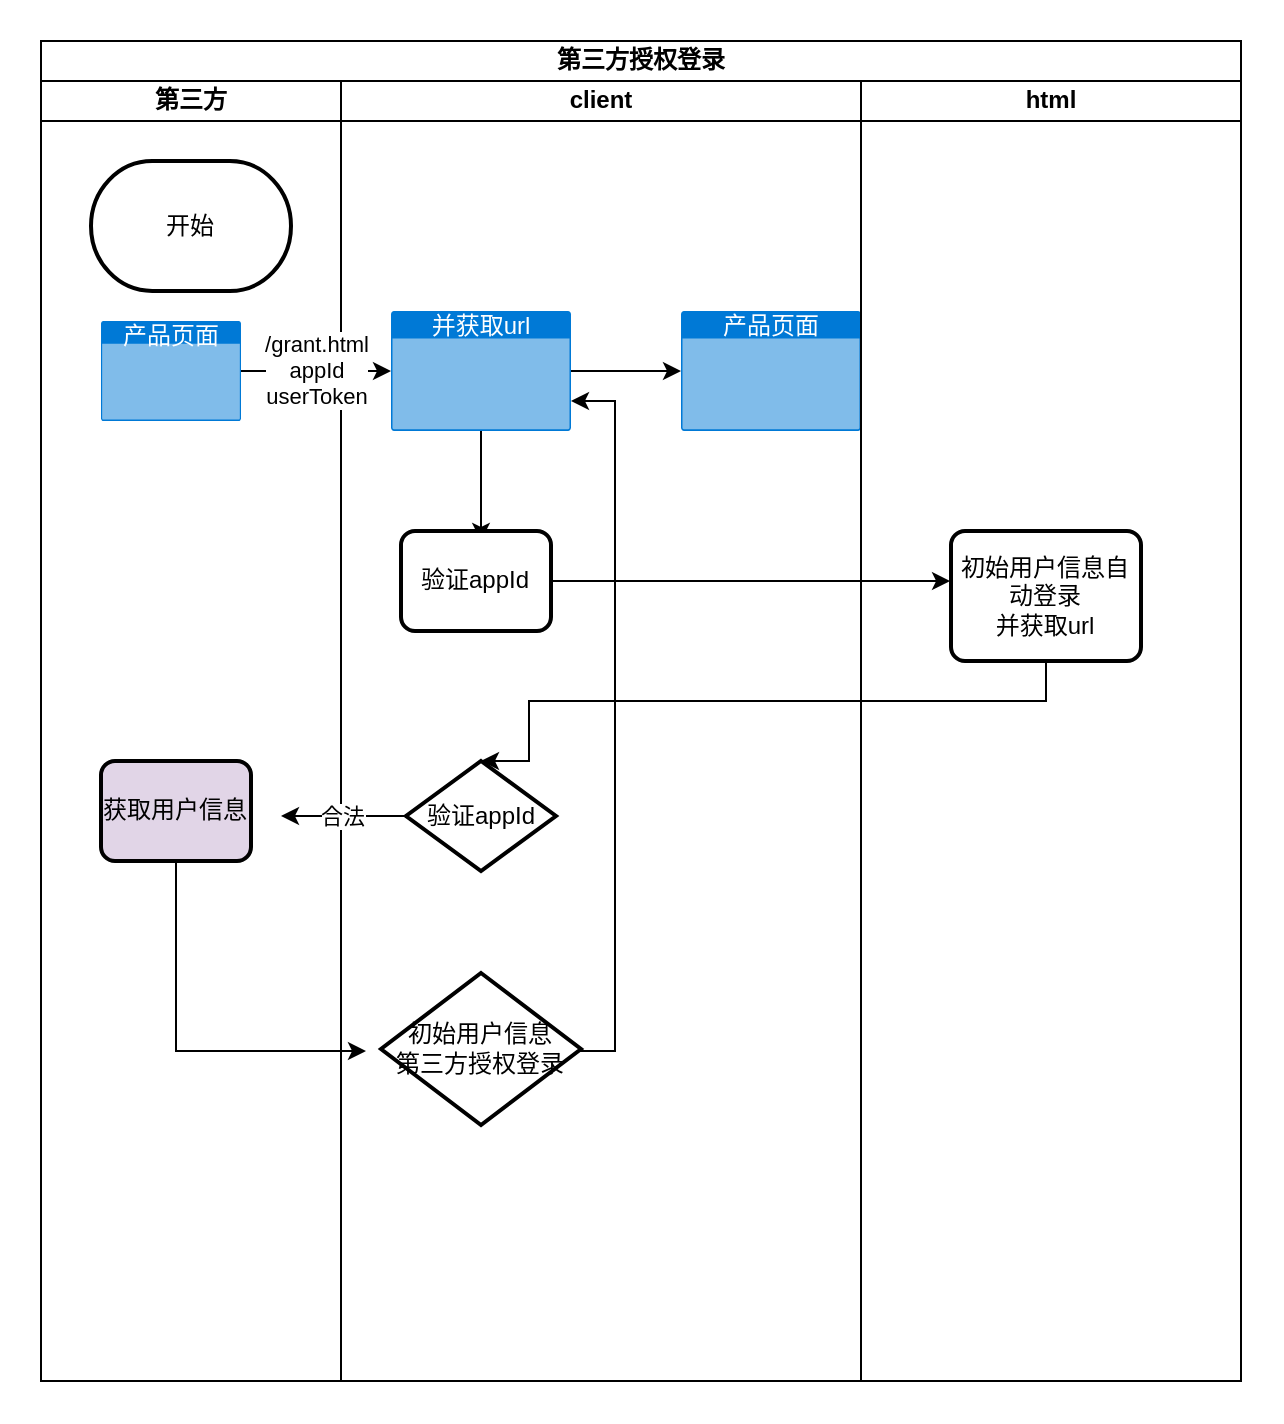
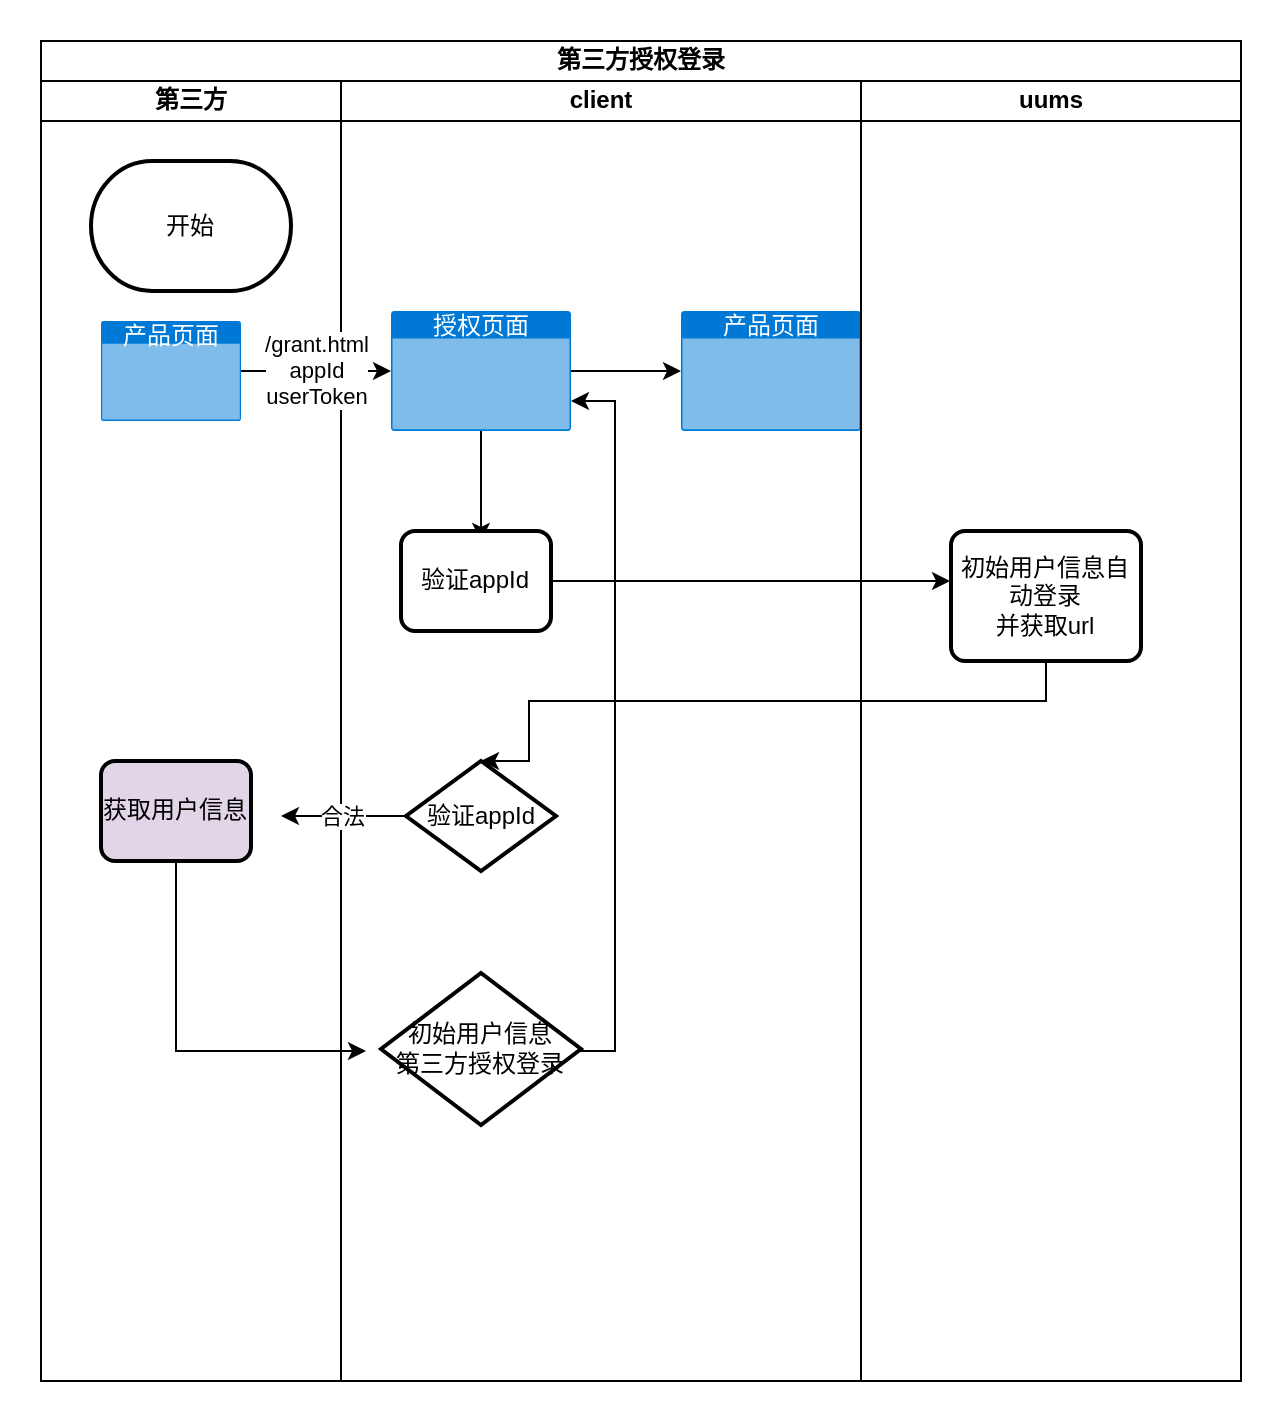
node "html": label "html" -> "uums"
node "并获取url": label "并获取url" -> "授权页面"
